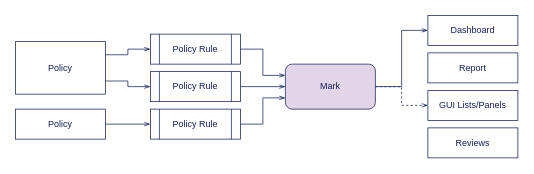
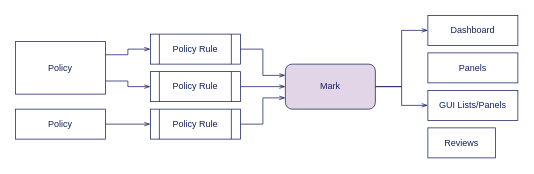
node "Report": label "Report" -> "Panels"
edge "Mark" -> "GUI Lists/Panels": style dashed -> solid
node "Reviews": size 90x30 -> 68x30
